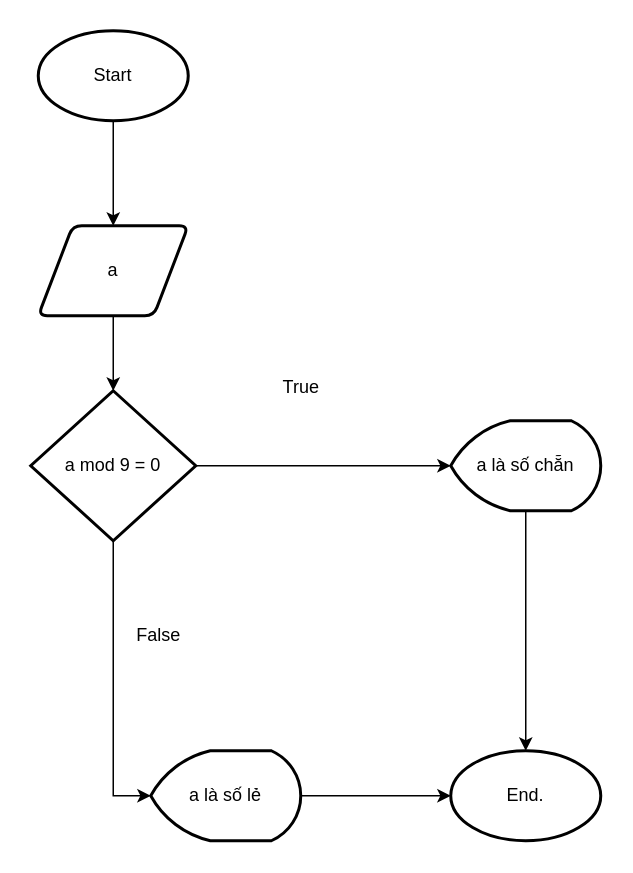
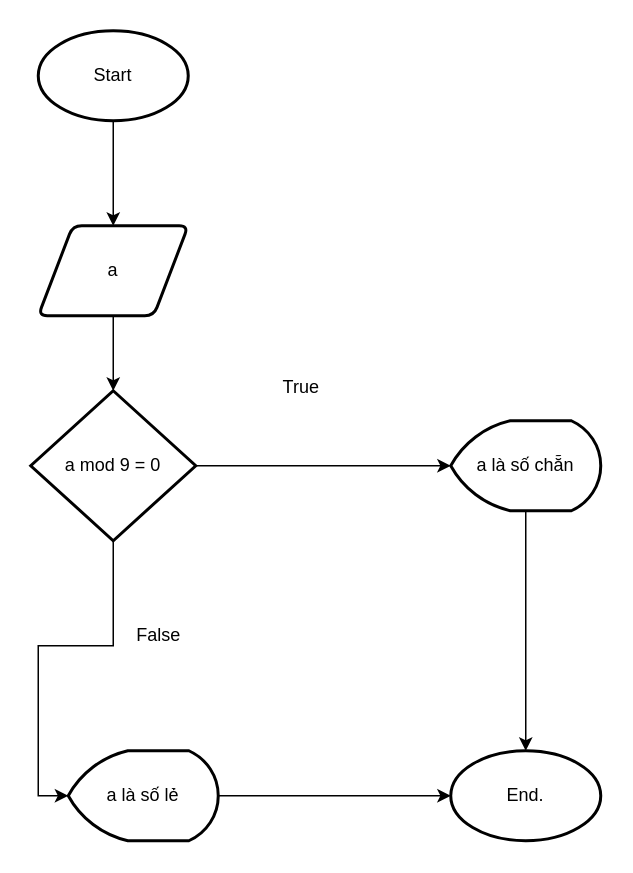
node "a là số lẻ": moved (226, 796) -> (143, 796)
